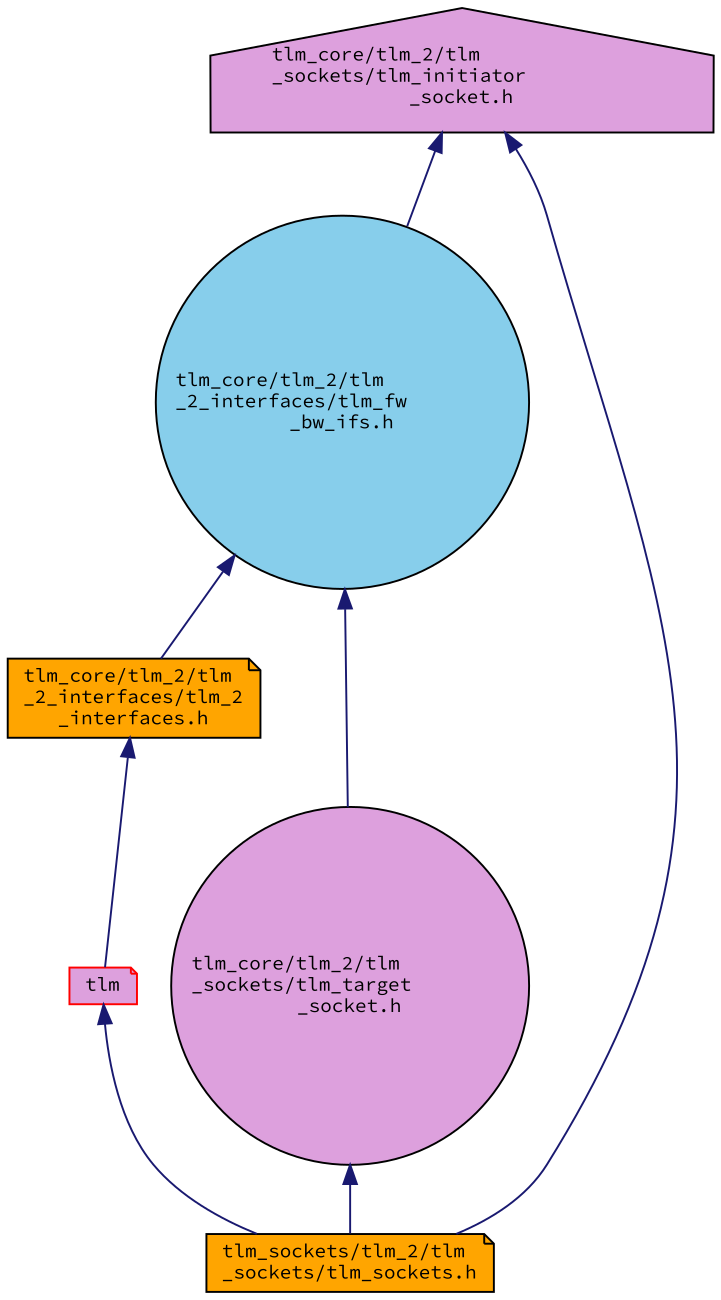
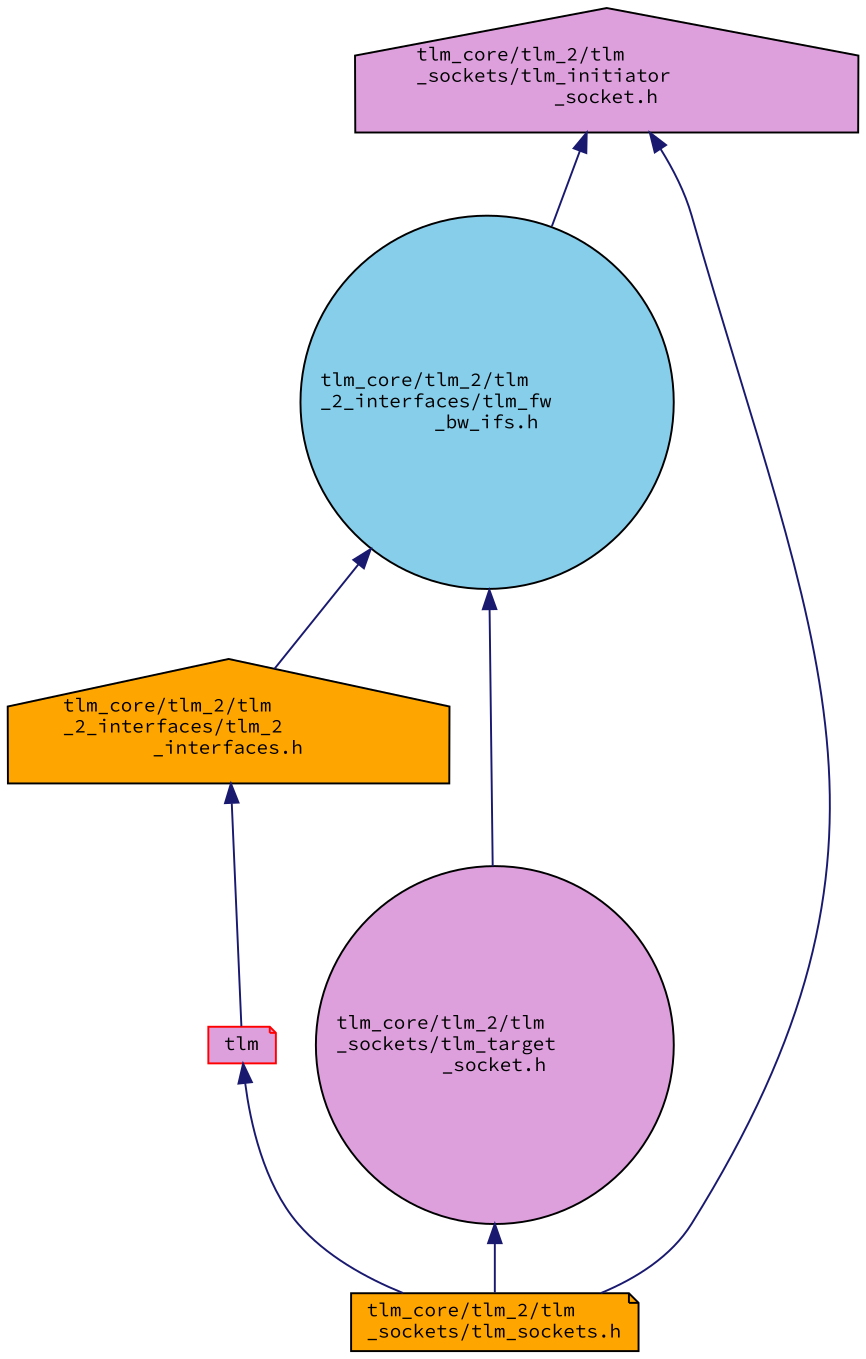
node "tlm_core/tlm_2/tlm _2_interfaces/tlm_2 _interfaces.h": shape note -> house
node "tlm_sockets/tlm_2/tlm _sockets/tlm_sockets.h": label "tlm_sockets/tlm_2/tlm _sockets/tlm_sockets.h" -> "tlm_core/tlm_2/tlm _sockets/tlm_sockets.h"
